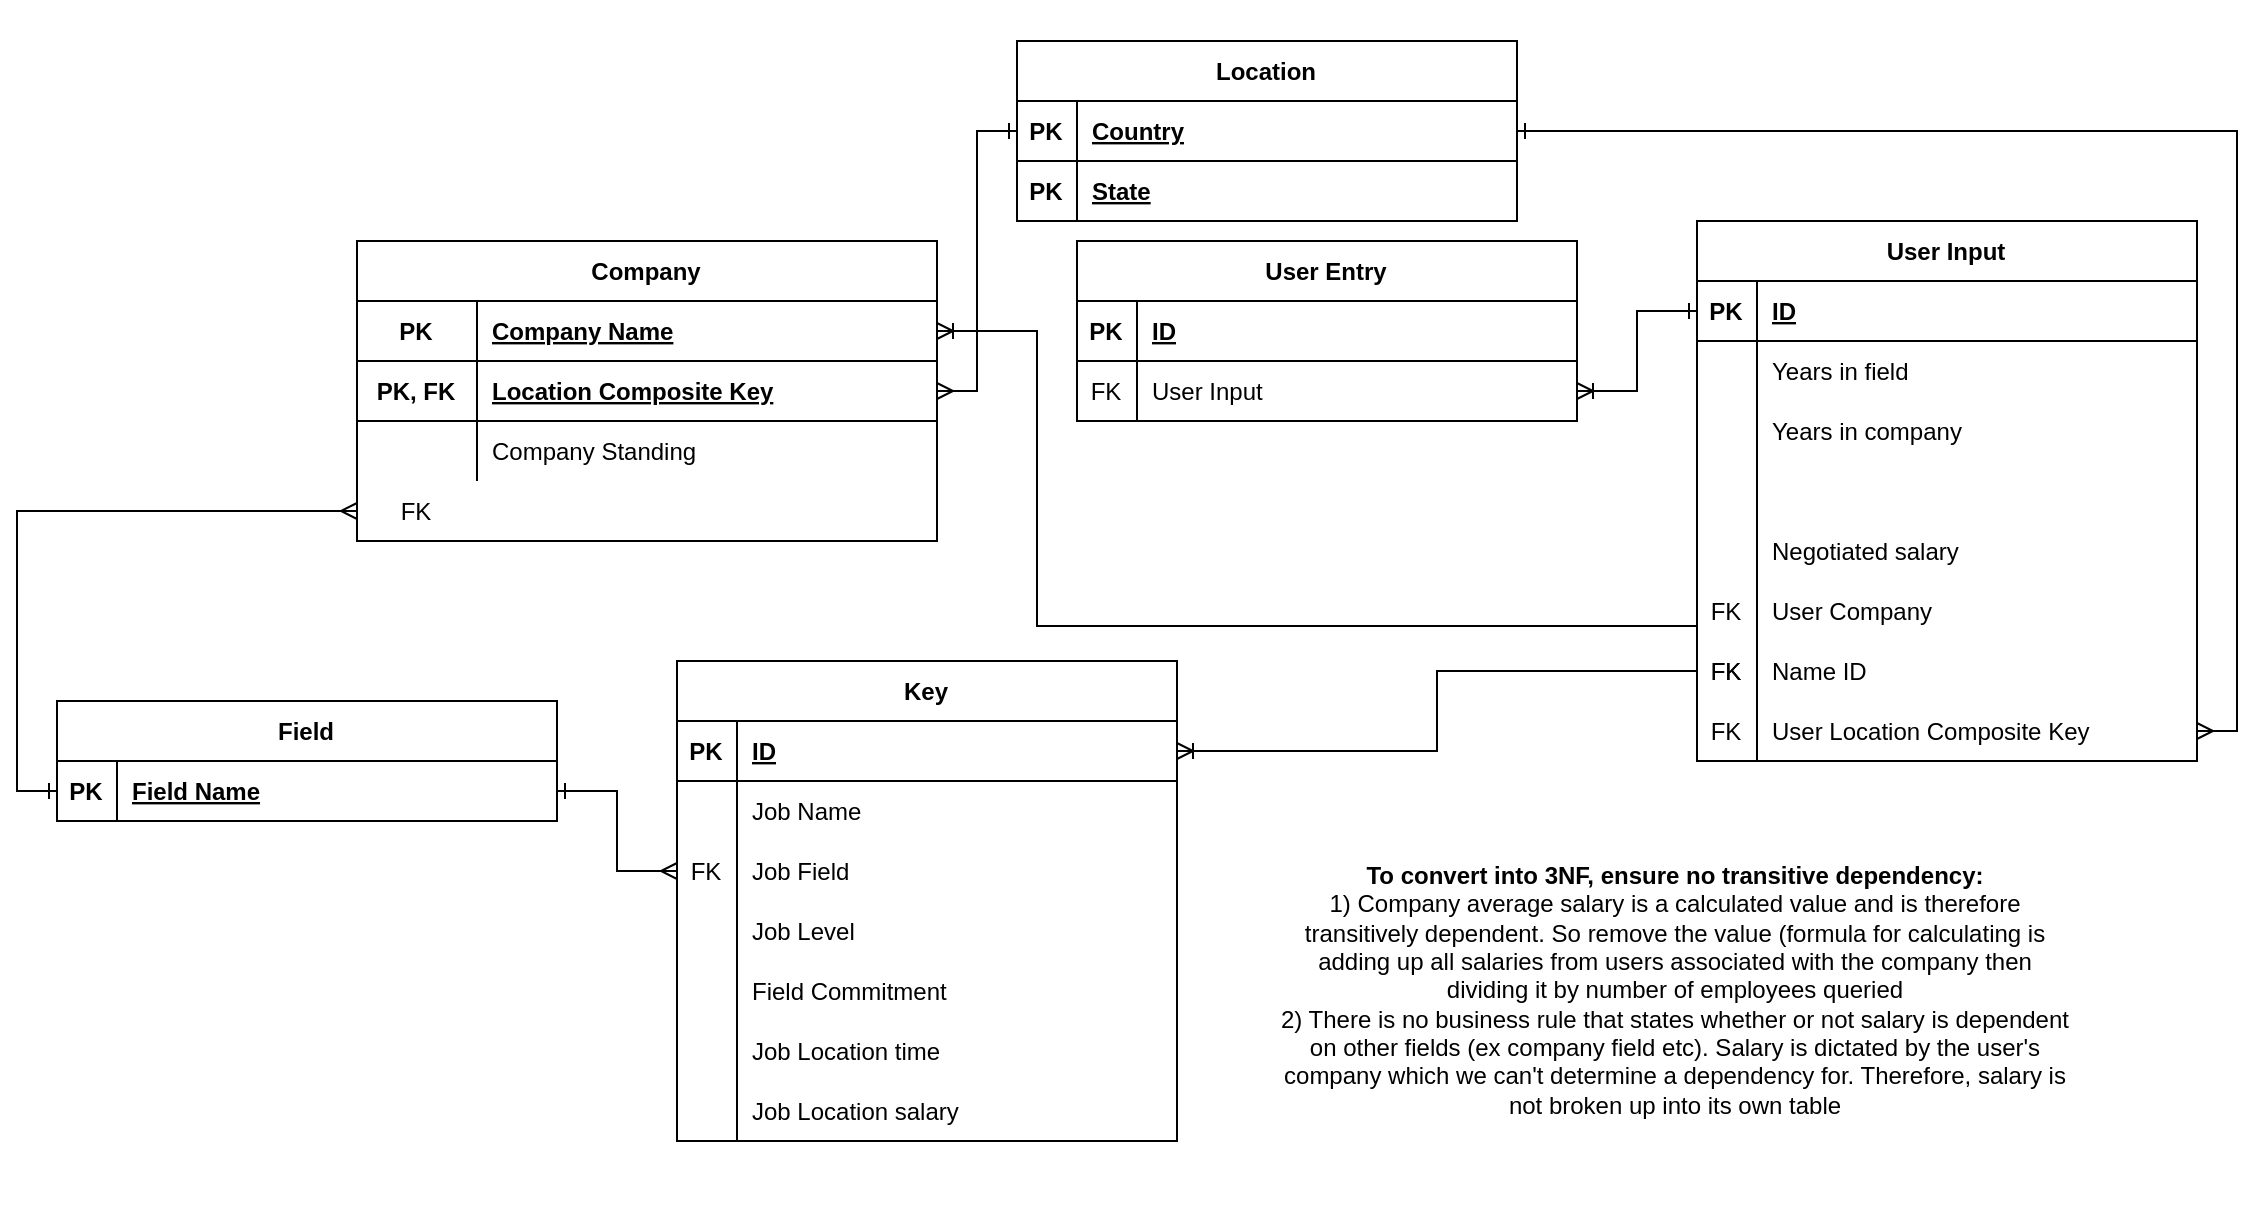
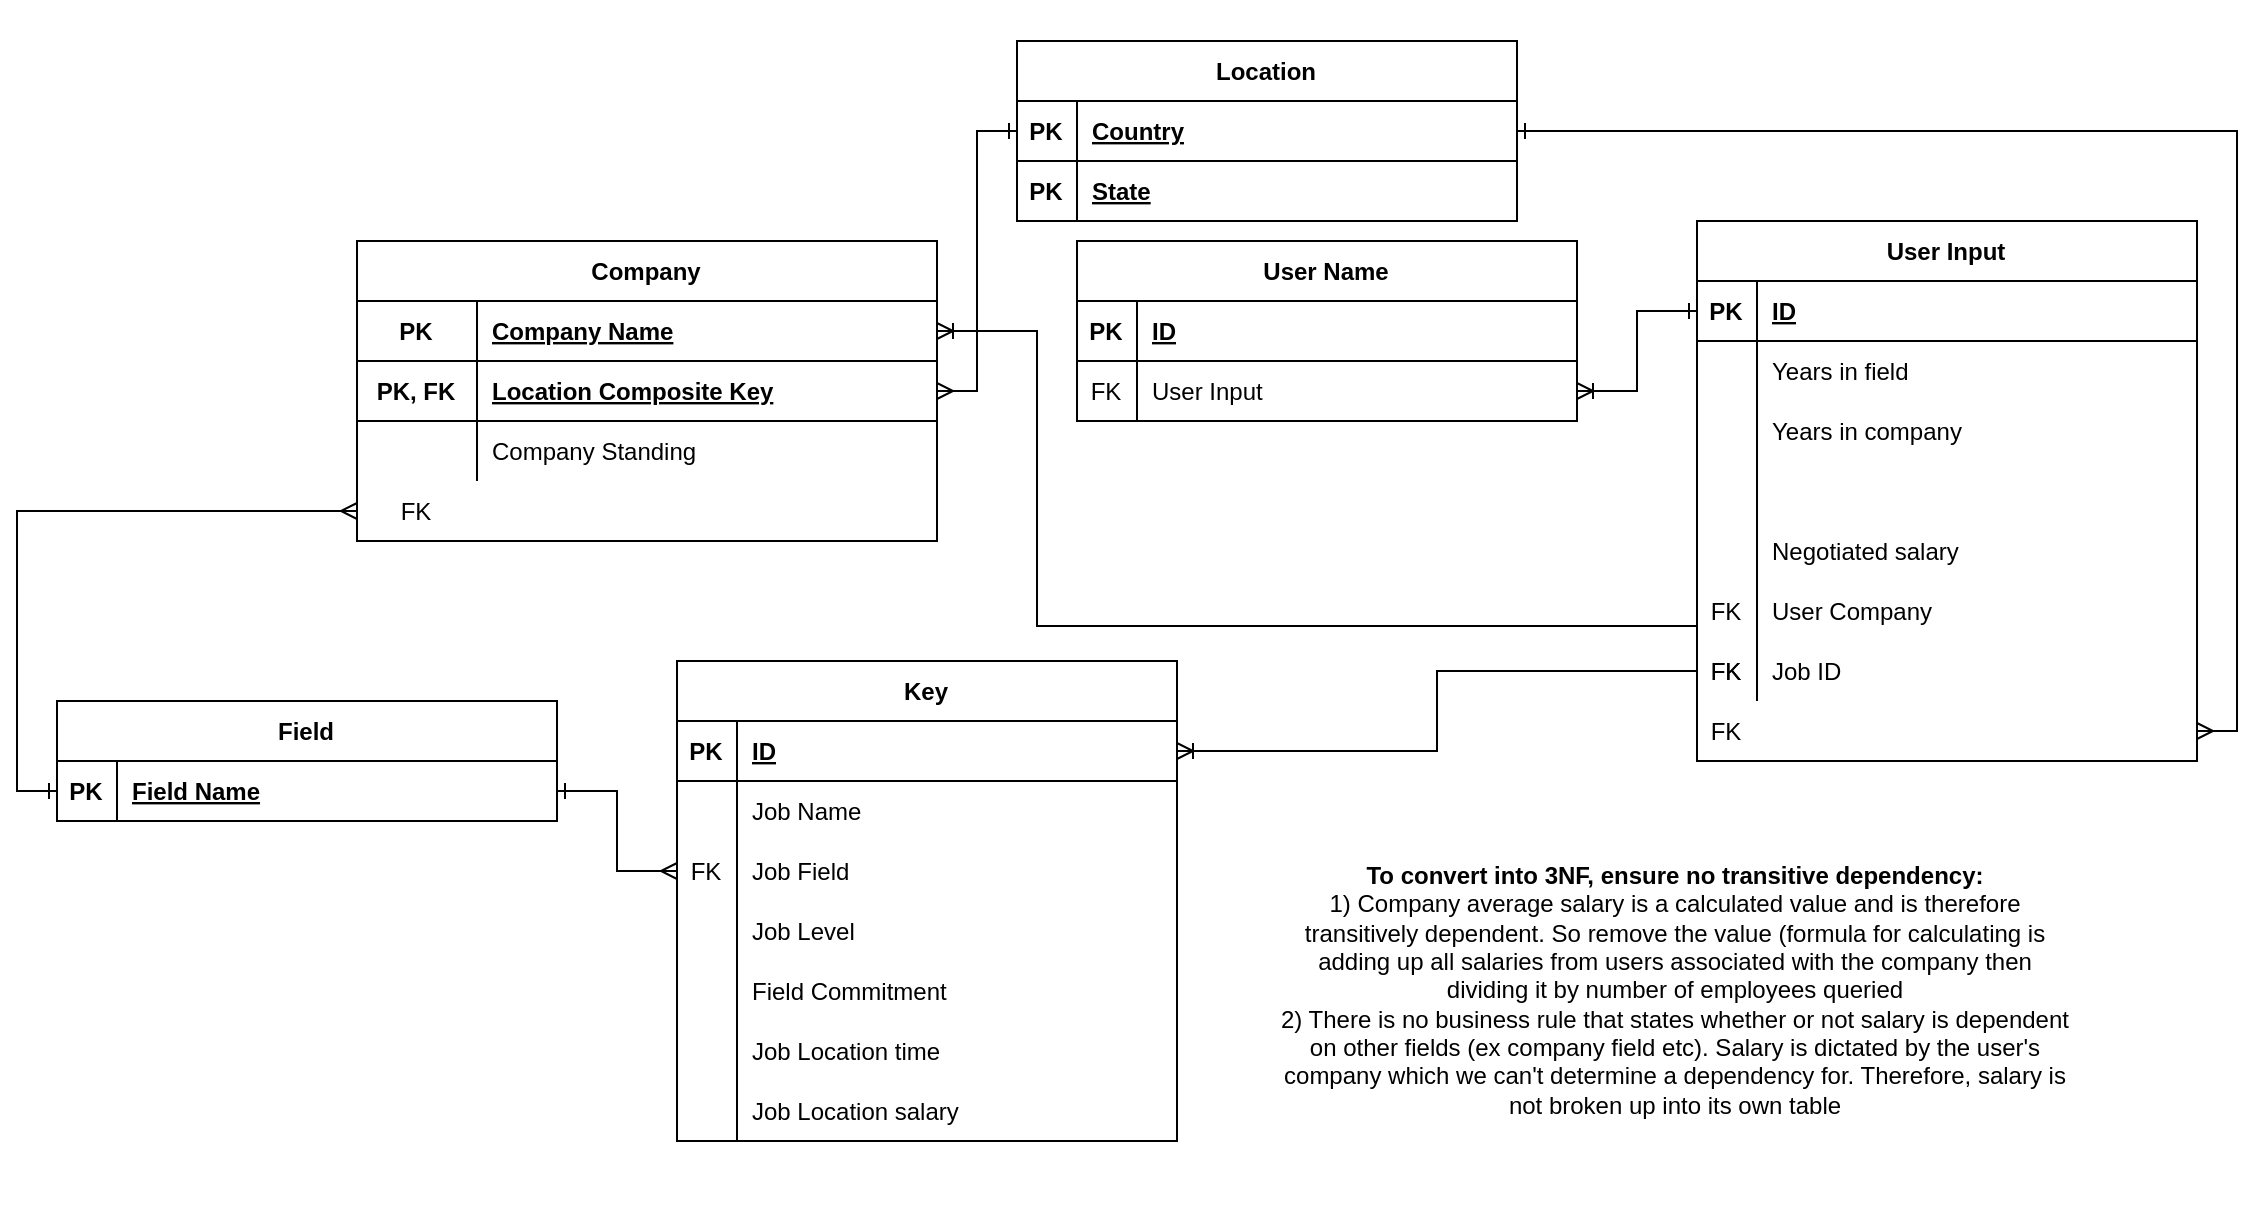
node "User Entry": label "User Entry" -> "User Name"
node "Name ID": label "Name ID" -> "Job ID"
node "User Location Composite Key": removed
